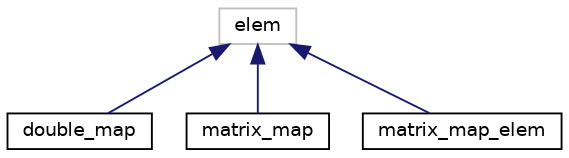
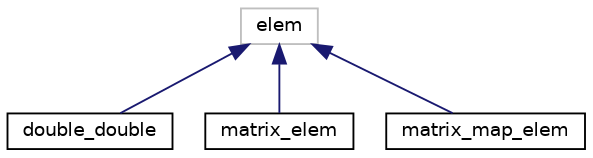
node "double_map": label "double_map" -> "double_double"
node "matrix_map": label "matrix_map" -> "matrix_elem"
